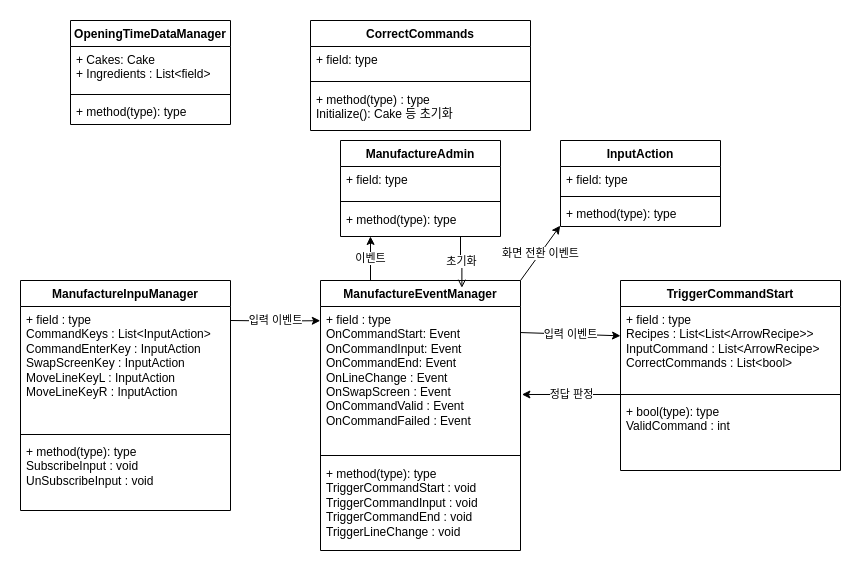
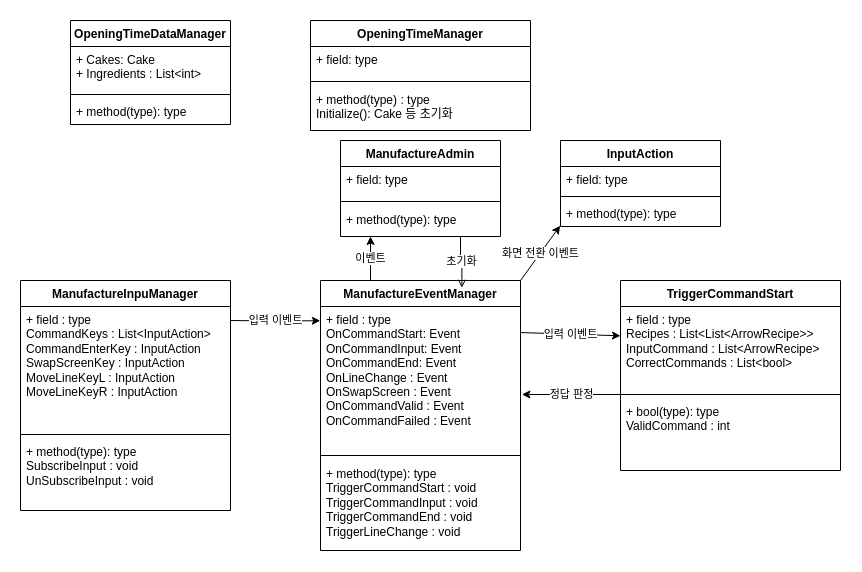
node "CorrectCommands": label "CorrectCommands" -> "OpeningTimeManager"
node "+ Cakes: Cake + Ingredients : List<field>": label "+ Cakes: Cake + Ingredients : List<field>" -> "+ Cakes: Cake + Ingredients : List<int>"
